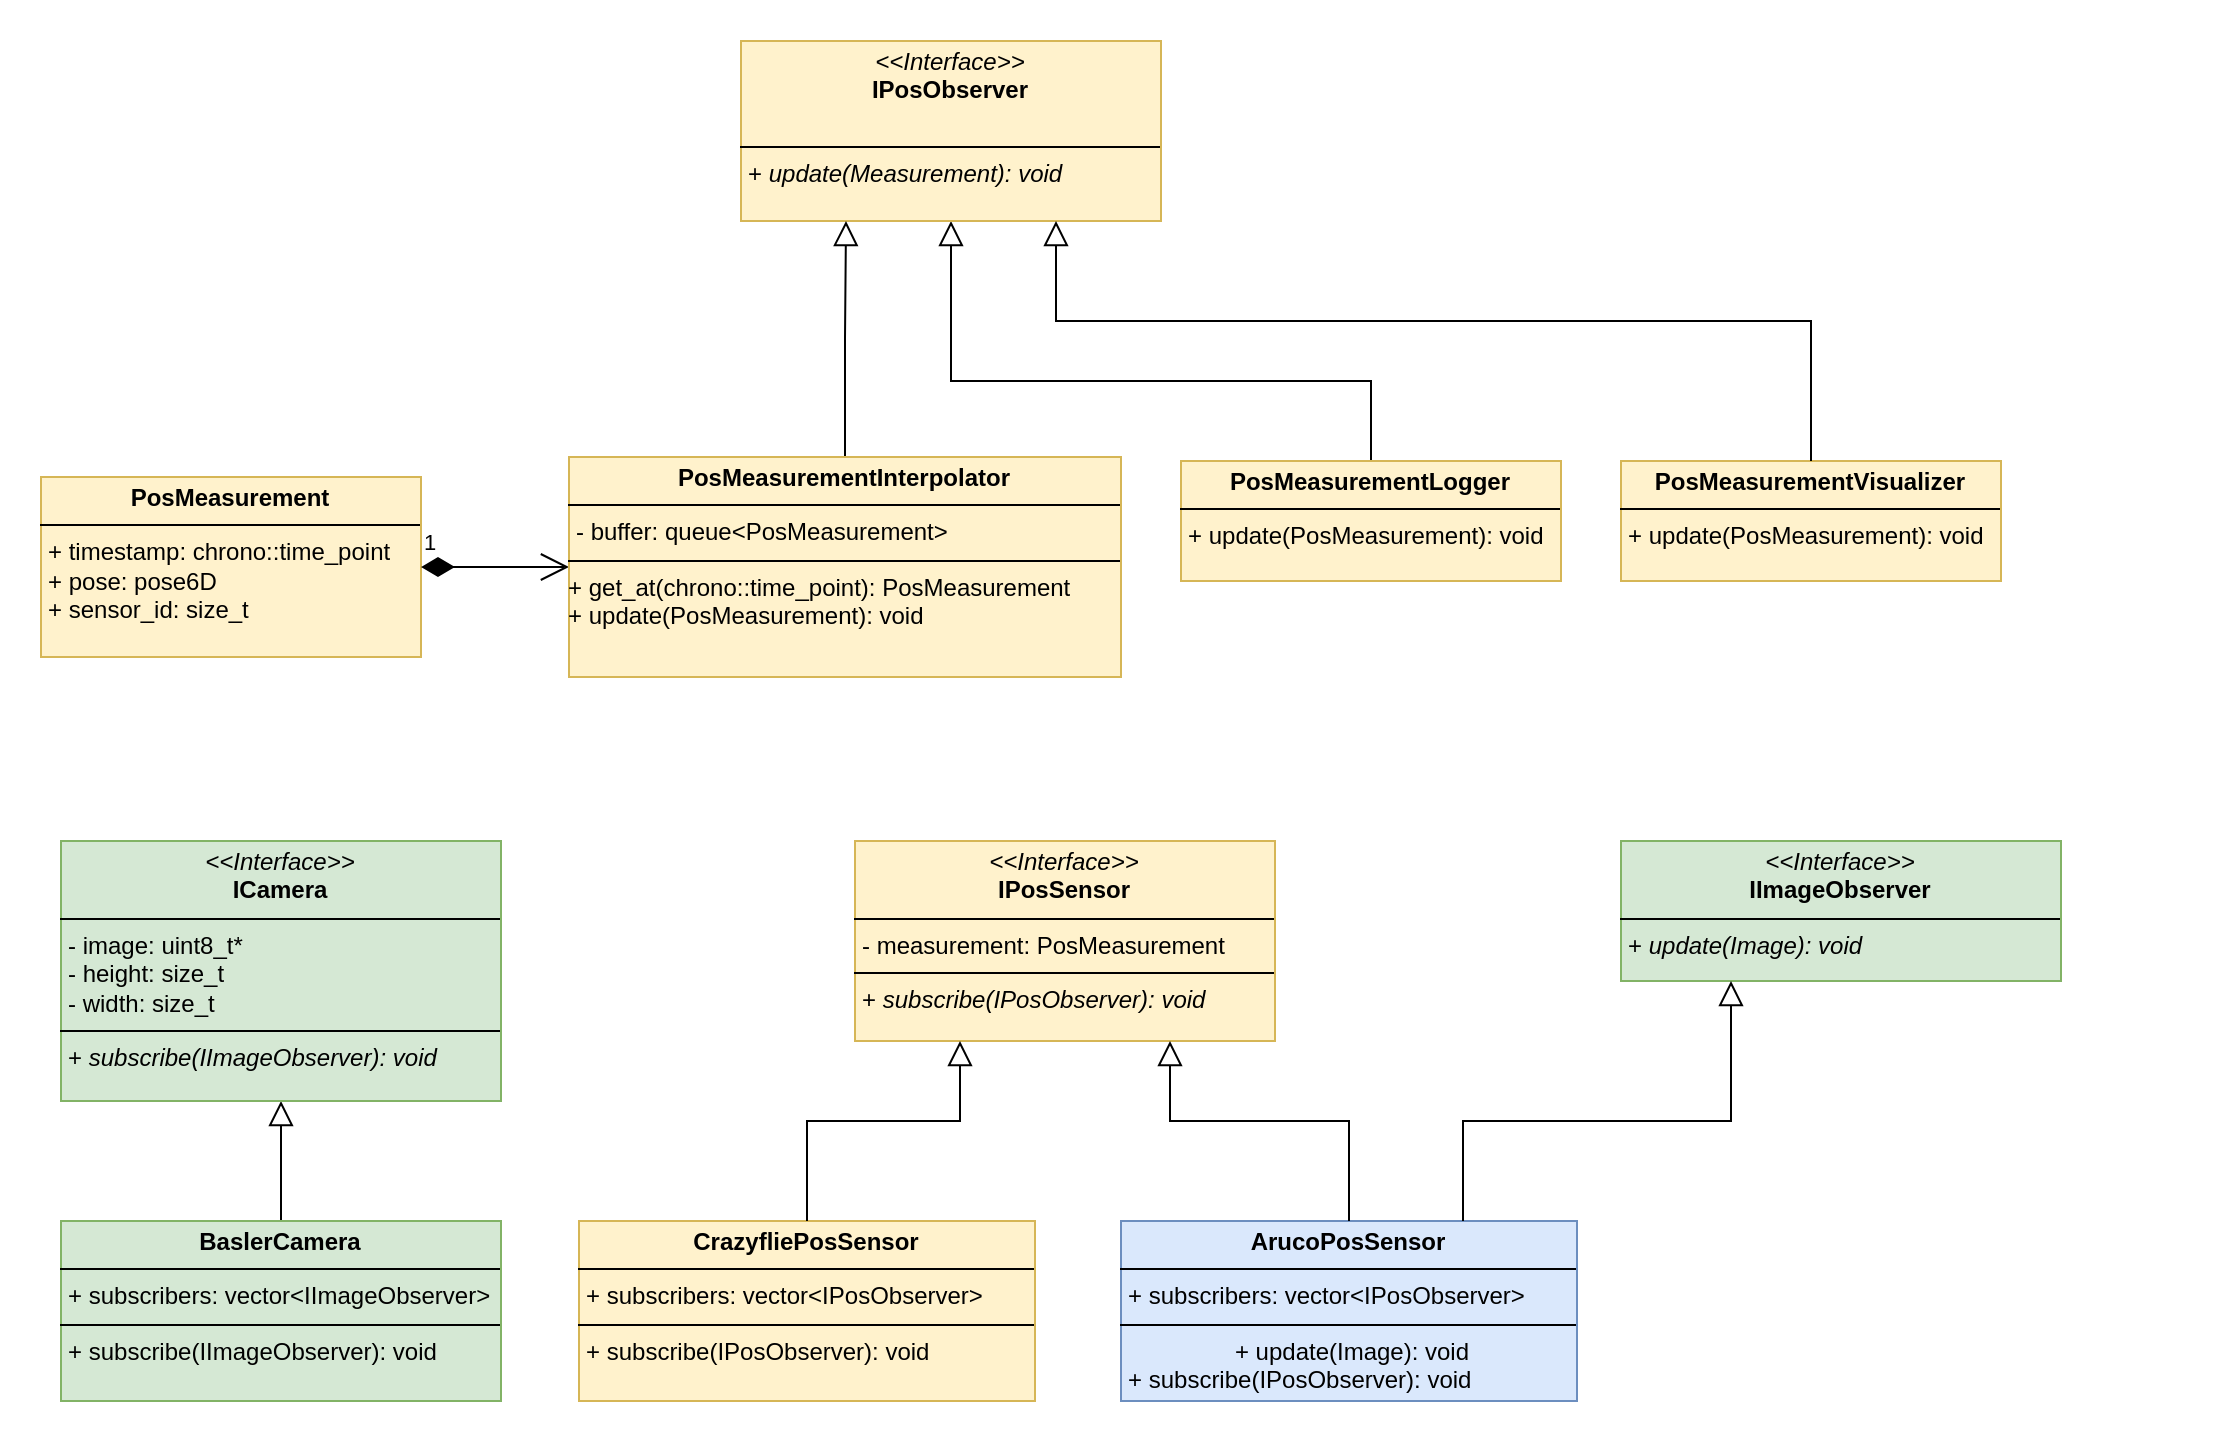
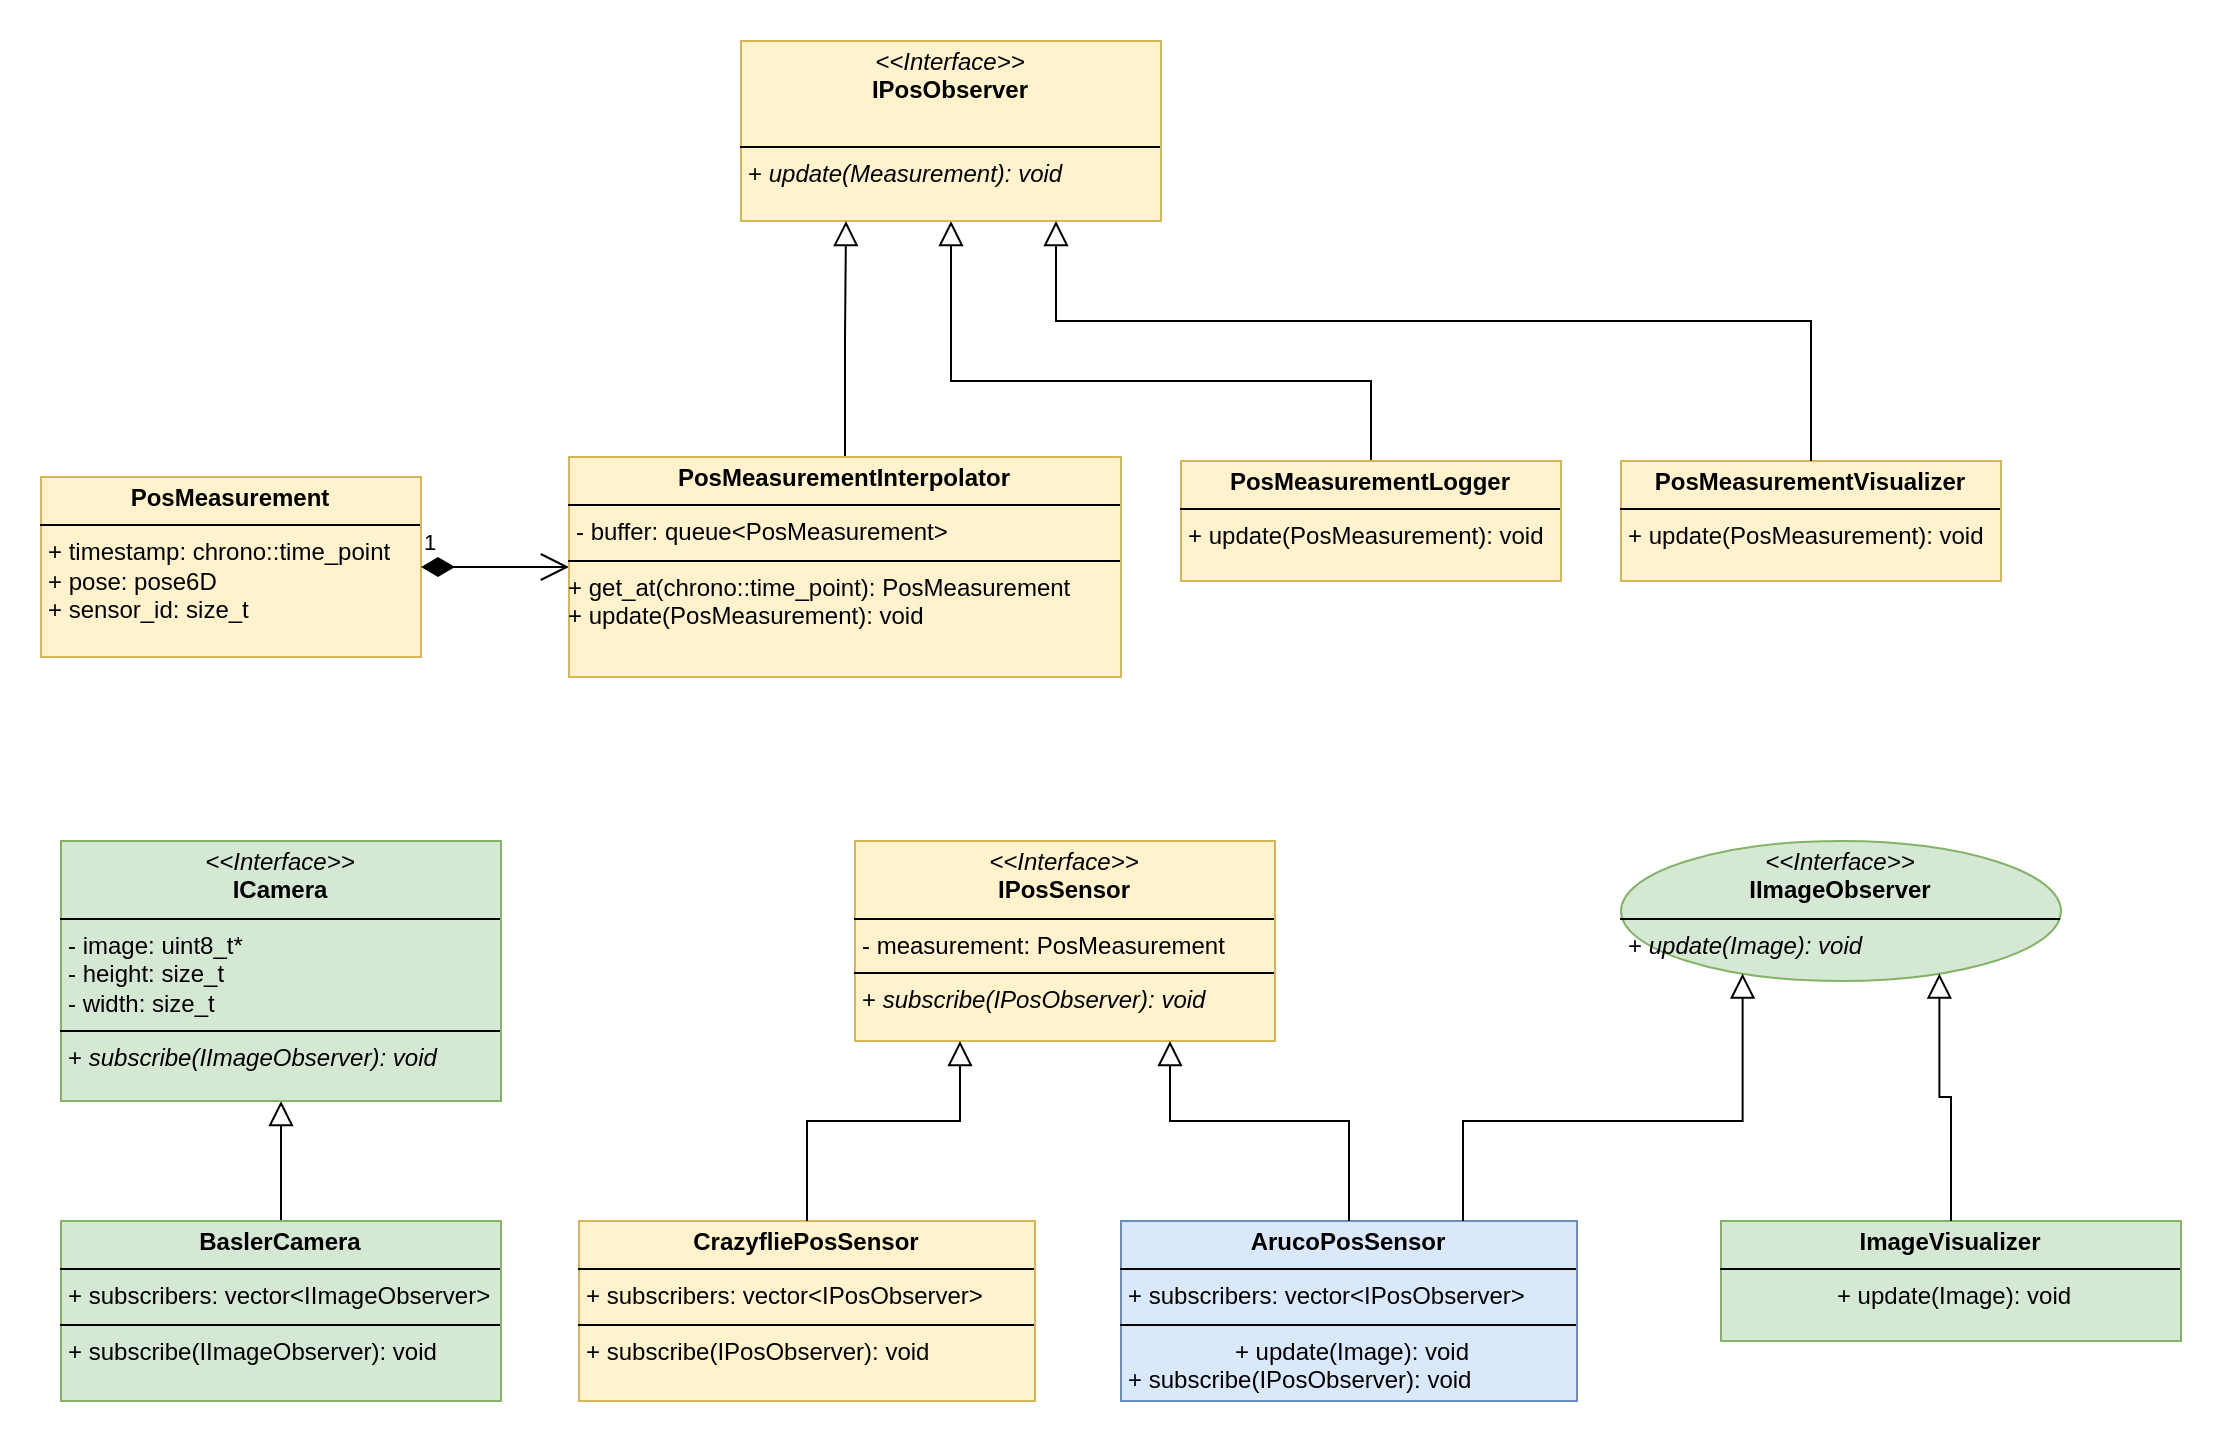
node "<<Interface>> IImageObserver + update(Image): void": shape rectangle -> ellipse
edge "ImageVisualizer + update(Image): void" -> "<<Interface>> IImageObserver + update(Image): void": added
node "ImageVisualizer + update(Image): void": added
